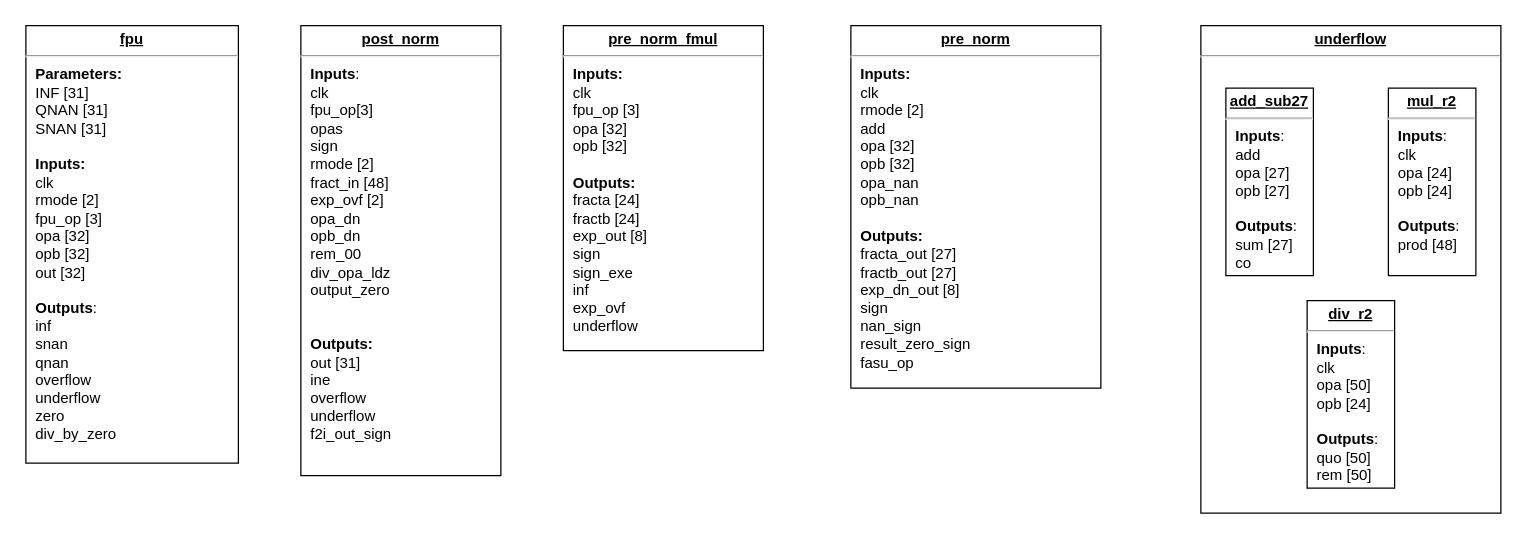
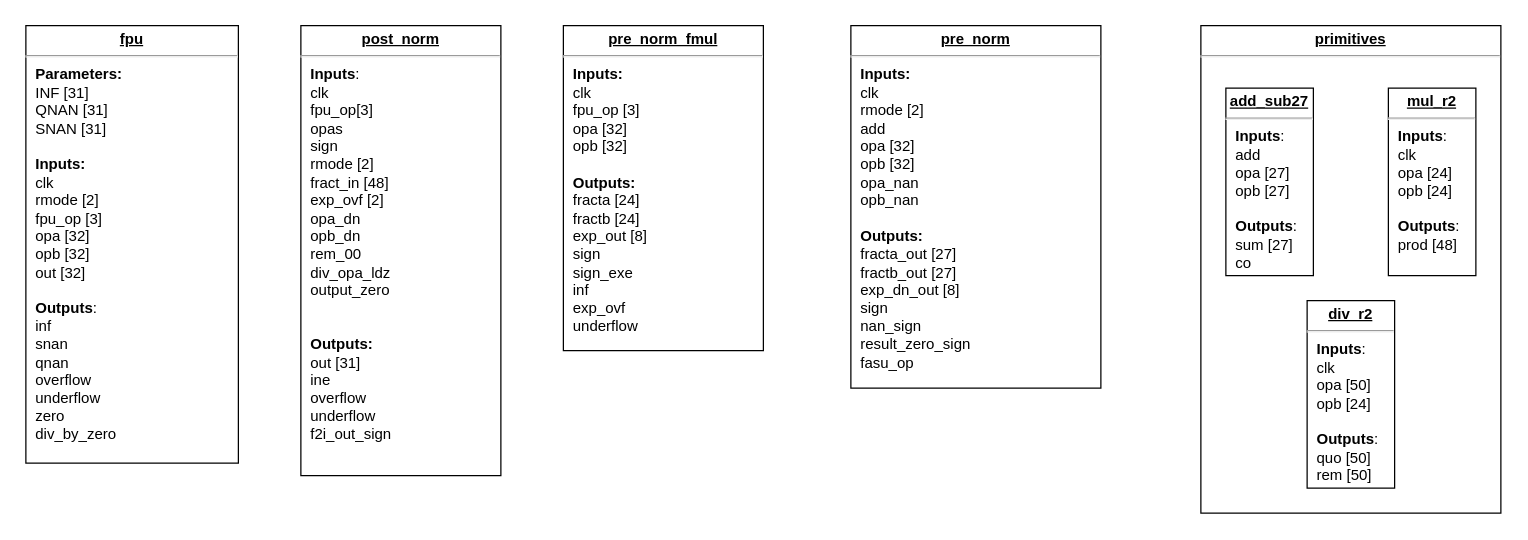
node "underflow": label "underflow" -> "primitives"
